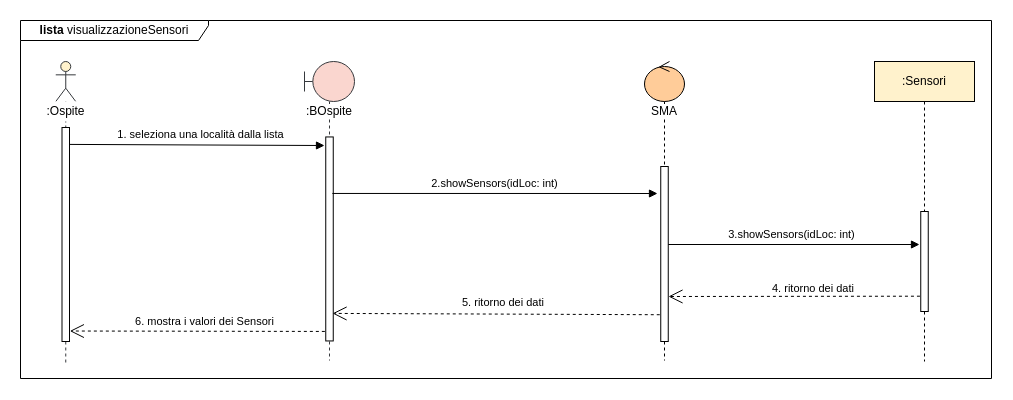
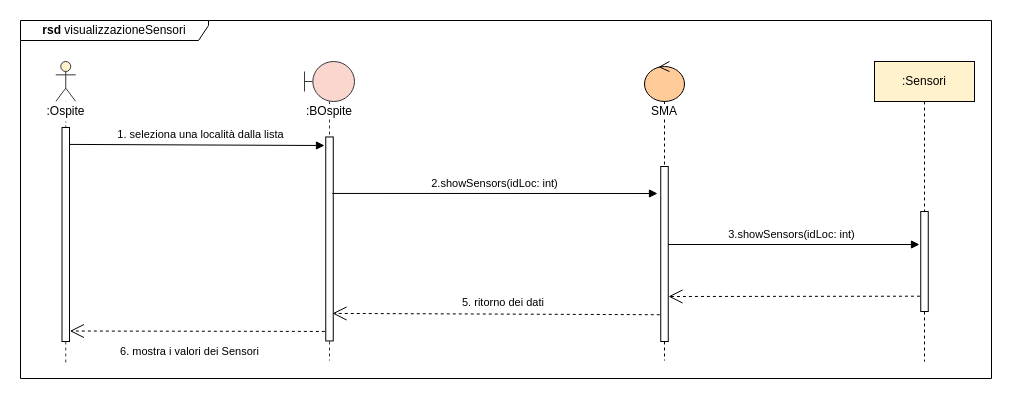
node "lista visualizzazioneSensori": label "lista visualizzazioneSensori" -> "rsd visualizzazioneSensori"
node "4. ritorno dei dati": removed
node "6. mostra i valori dei Sensori": moved (205, 322) -> (190, 352)
